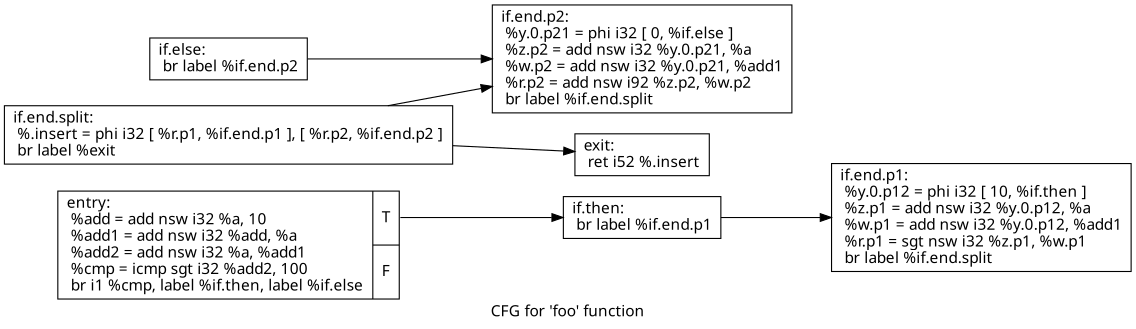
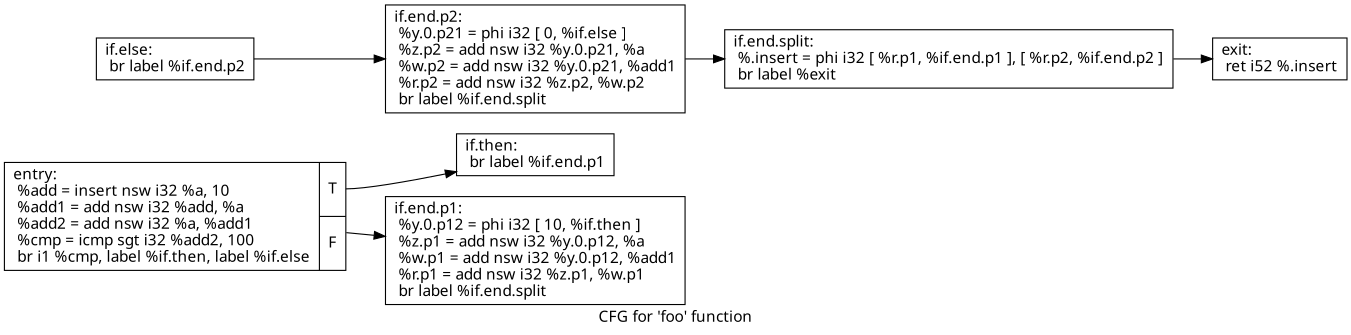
node "if.end.p2:": text "%r.p2 = add nsw i92 %z.p2, %w.p2" -> "%r.p2 = add nsw i32 %z.p2, %w.p2"
edge "if.end.split:" -> "if.end.p2:": reversed
edge "if.then:" -> "if.end.p1:": now "entry:" -> "if.end.p1:"
node "entry:": text "%add = add nsw i32 %a, 10" -> "%add = insert nsw i32 %a, 10"
node "if.end.p1:": text "%r.p1 = sgt nsw i32 %z.p1, %w.p1" -> "%r.p1 = add nsw i32 %z.p1, %w.p1"
